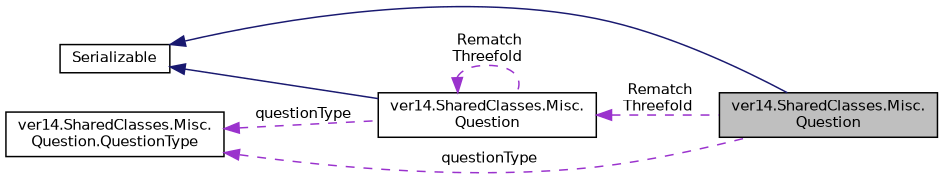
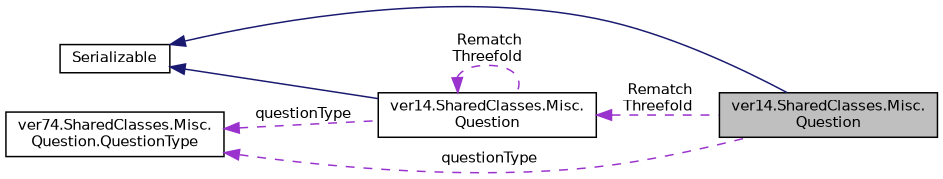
node "ver14.SharedClasses.Misc. Question.QuestionType": label "ver14.SharedClasses.Misc. Question.QuestionType" -> "ver74.SharedClasses.Misc. Question.QuestionType"
